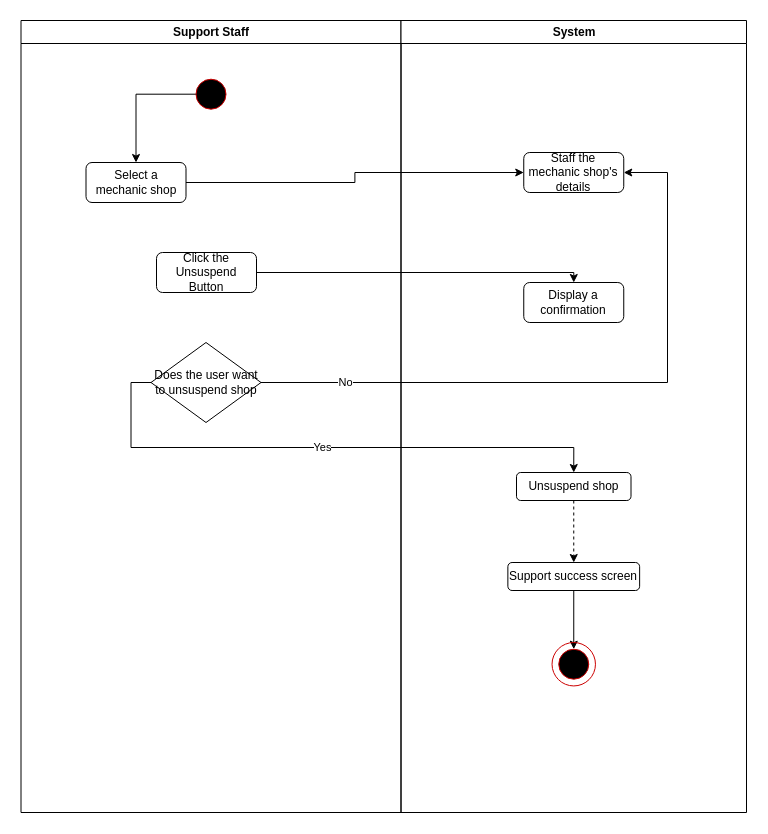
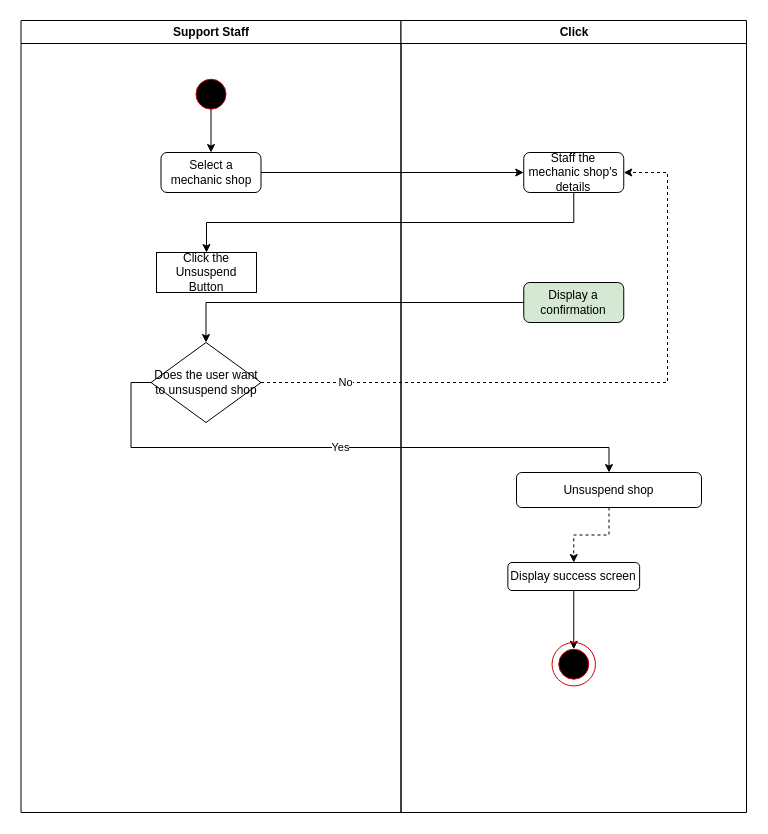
node "System": label "System" -> "Click"
node "Select a mechanic shop": moved (136, 183) -> (211, 173)
edge "Staff the mechanic shop's details" -> "Click the Unsuspend Button": added
node "Click the Unsuspend Button": shape rounded rectangle -> rectangle
edge "Click the Unsuspend Button" -> "Display a confirmation": removed
edge "Display a confirmation" -> "Does the user want to unsuspend shop": added
node "Display a confirmation": fillcolor #ffffff -> #d5e8d4
edge "Does the user want to unsuspend shop" -> "Staff the mechanic shop's details": style solid -> dashed
node "Unsuspend shop": size 115x28 -> 185x35
node "Support success screen": label "Support success screen" -> "Display success screen"
